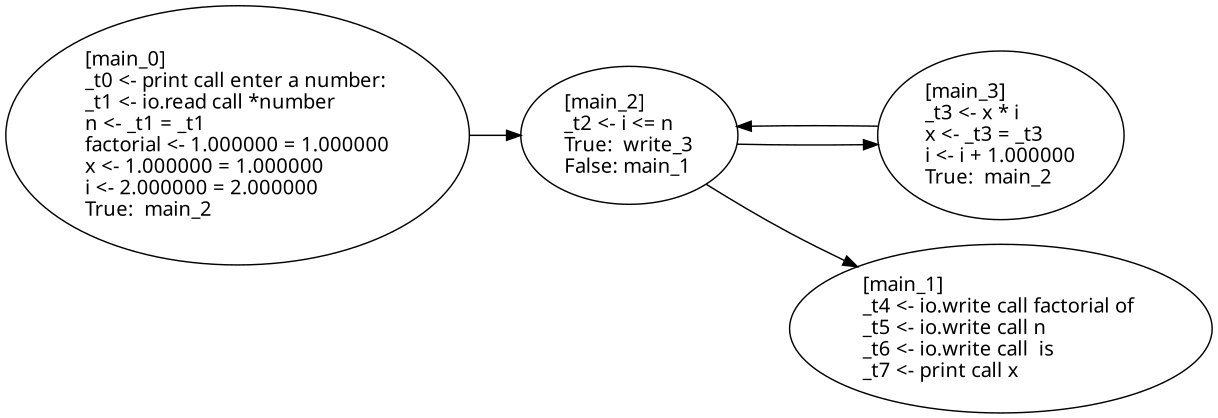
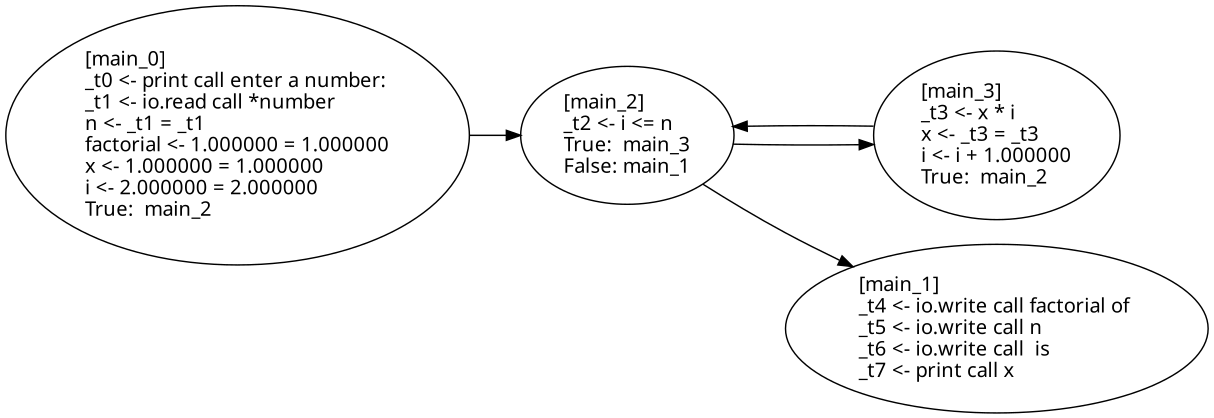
node "[main_2] _t2 <- i <= n True:  write_3 False: main_1": label "[main_2] _t2 <- i <= n True:  write_3 False: main_1" -> "[main_2] _t2 <- i <= n True:  main_3 False: main_1"
